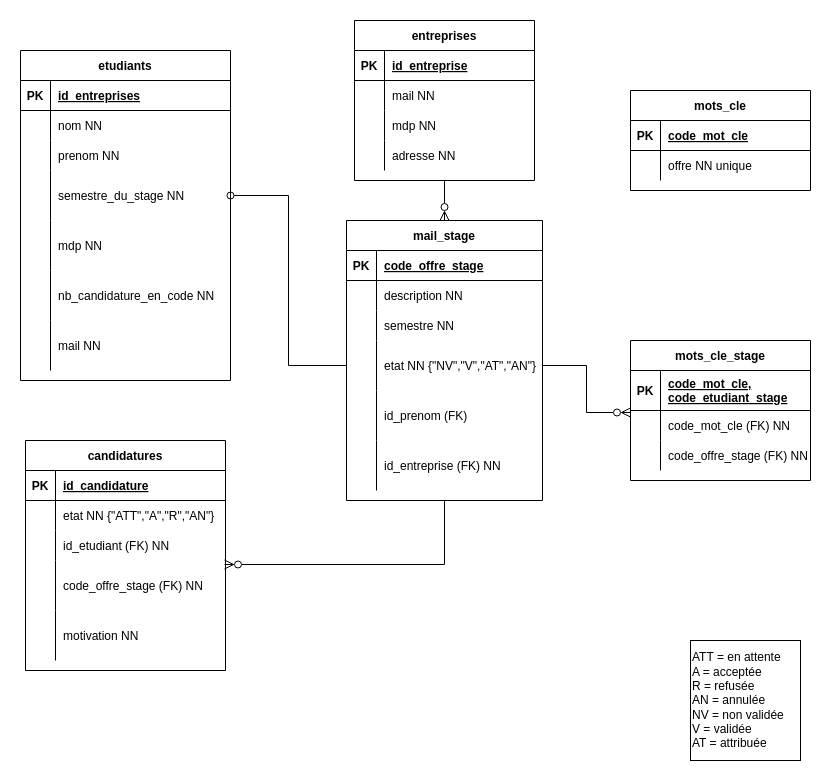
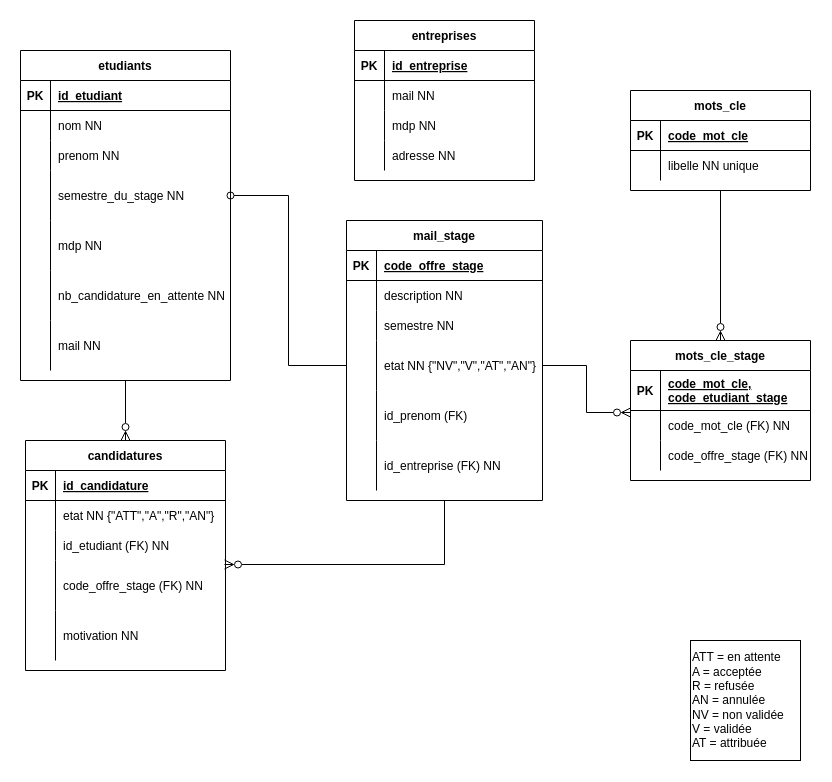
node "id_entreprises": label "id_entreprises" -> "id_etudiant"
node "offre NN unique": label "offre NN unique" -> "libelle NN unique"
edge "entreprises" -> "mail_stage": removed
edge "mots_cle" -> "mots_cle_stage": added
node "nb_candidature_en_code NN": label "nb_candidature_en_code NN" -> "nb_candidature_en_attente NN"
edge "etudiants" -> "candidatures": added
